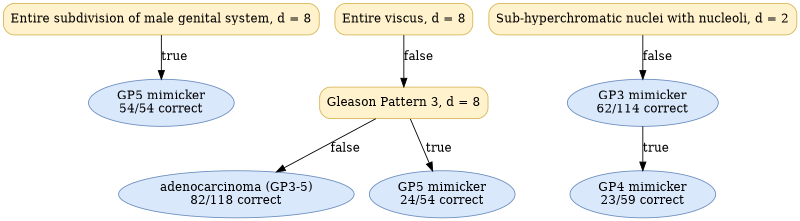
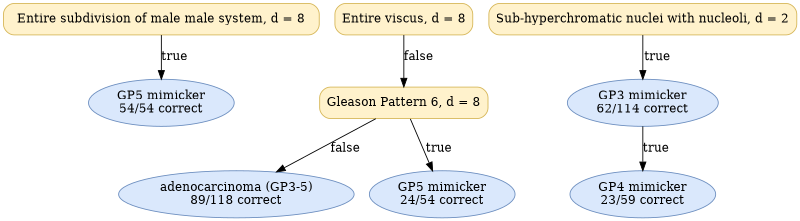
node "Entire subdivision of male genital system, d = 8": label "Entire subdivision of male genital system, d = 8" -> "Entire subdivision of male male system, d = 8"
edge "Sub-hyperchromatic nuclei with nucleoli, d = 2" -> "GP3 mimicker": label "false" -> "true"
node "Gleason Pattern 3, d = 8": label "Gleason Pattern 3, d = 8" -> "Gleason Pattern 6, d = 8"
node "adenocarcinoma (GP3-5)": text "82/118 correct" -> "89/118 correct"
